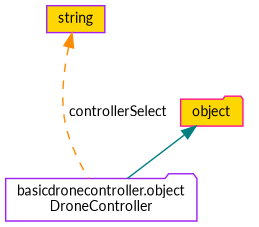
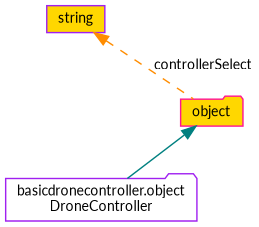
edge "basicdronecontroller.object DroneController" -> "string": now "object" -> "string"
